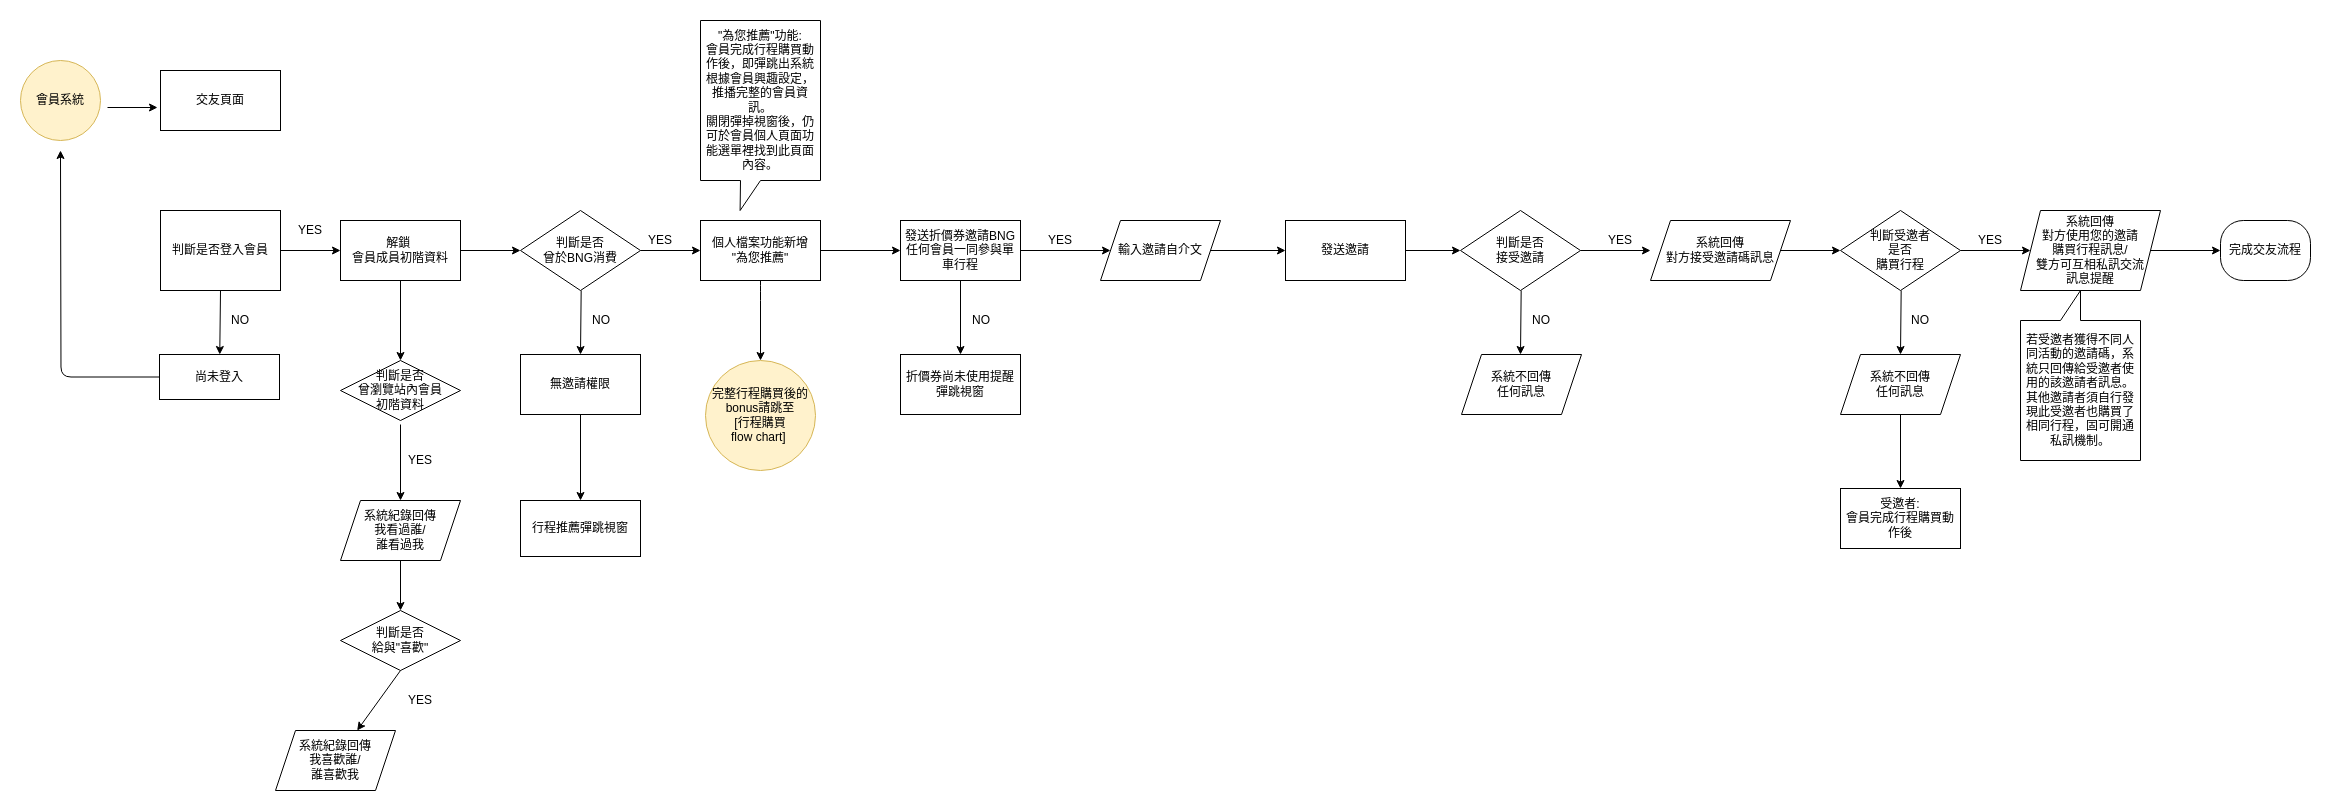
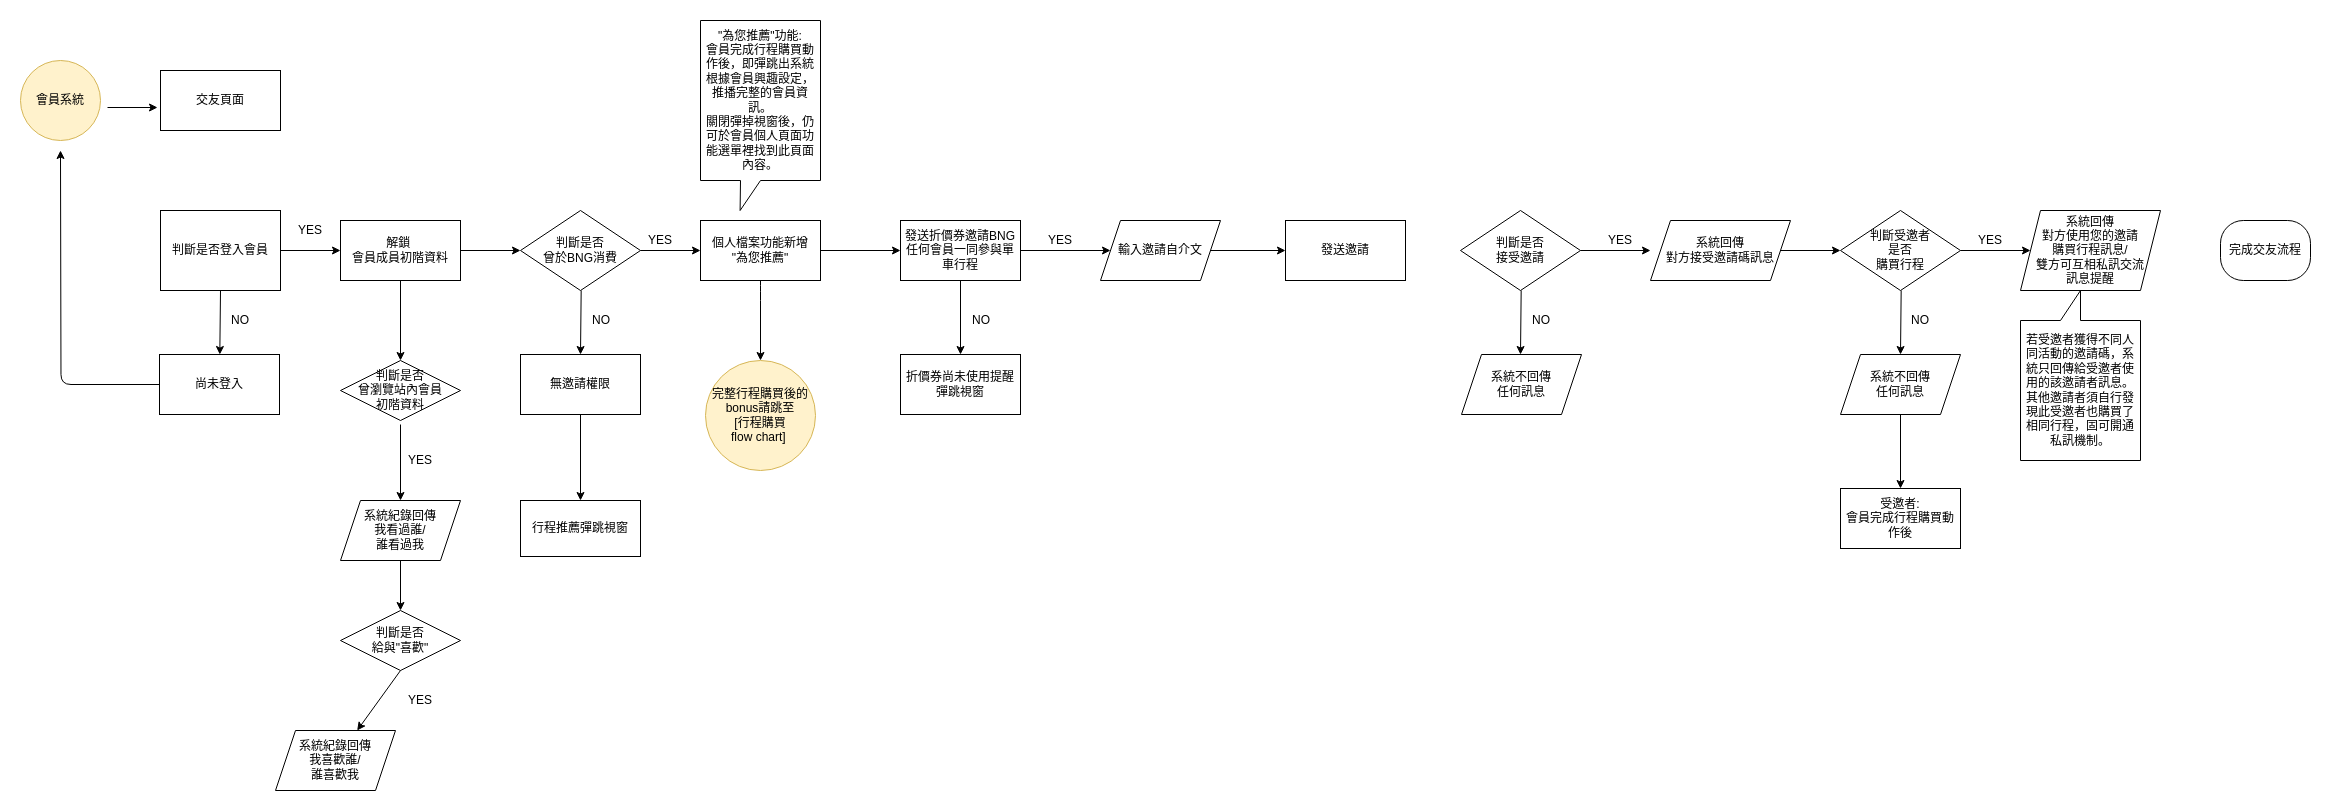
edge "發送邀請" -> "判斷是否 接受邀請": removed
edge "系統回傳 對方使用您的邀請 購買行程訊息/ 雙方可互相私訊交流 訊息提醒" -> "完成交友流程": removed
node "尚未登入": size 120x45 -> 120x60
